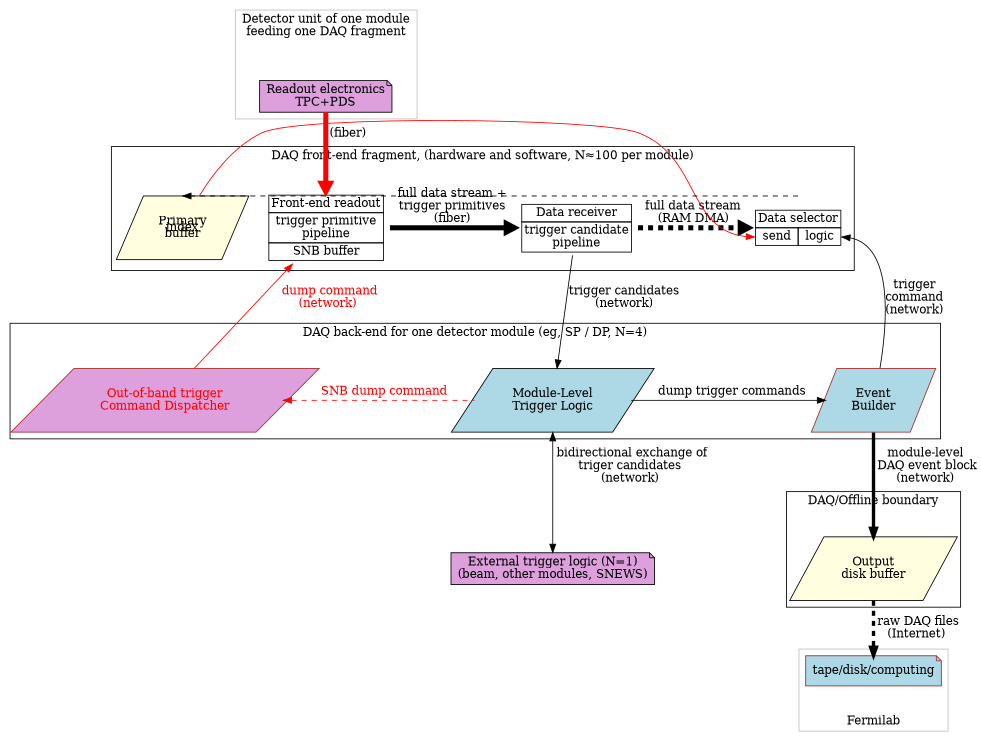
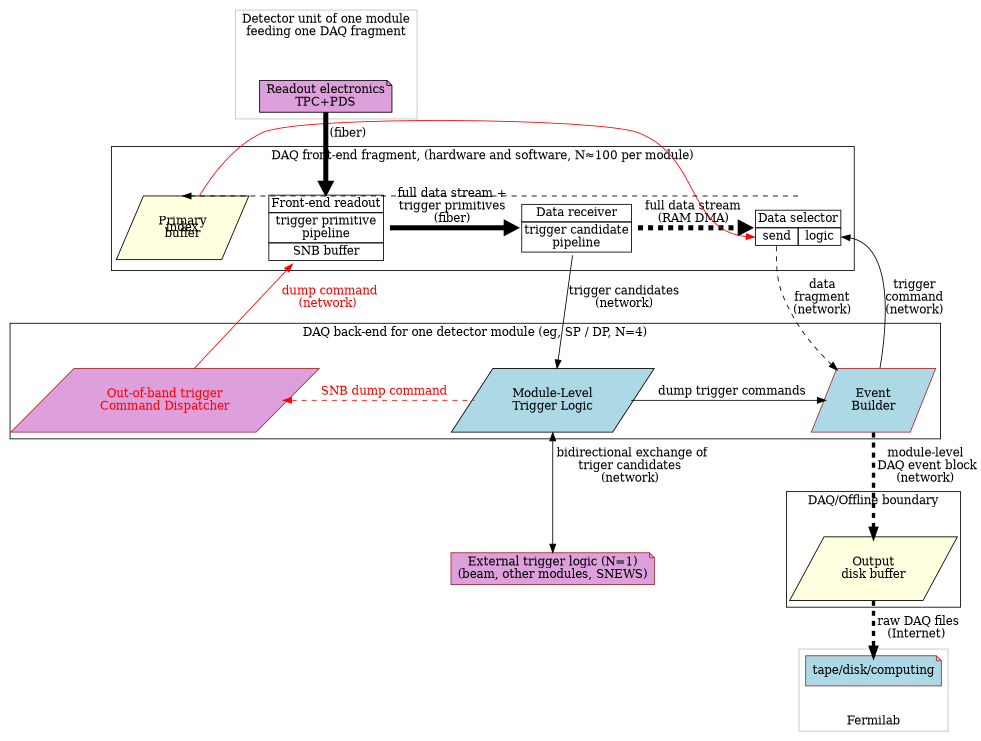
edge "Readout electronics TPC+PDS" -> "Front-end readout": color red -> black
edge "Data selector" -> "Event Builder": added, label "data fragment (network)"
edge "Event Builder" -> "Output disk buffer": style bold -> dashed
node "External trigger logic (N=1) (beam, other modules, SNEWS)": color black -> brown
